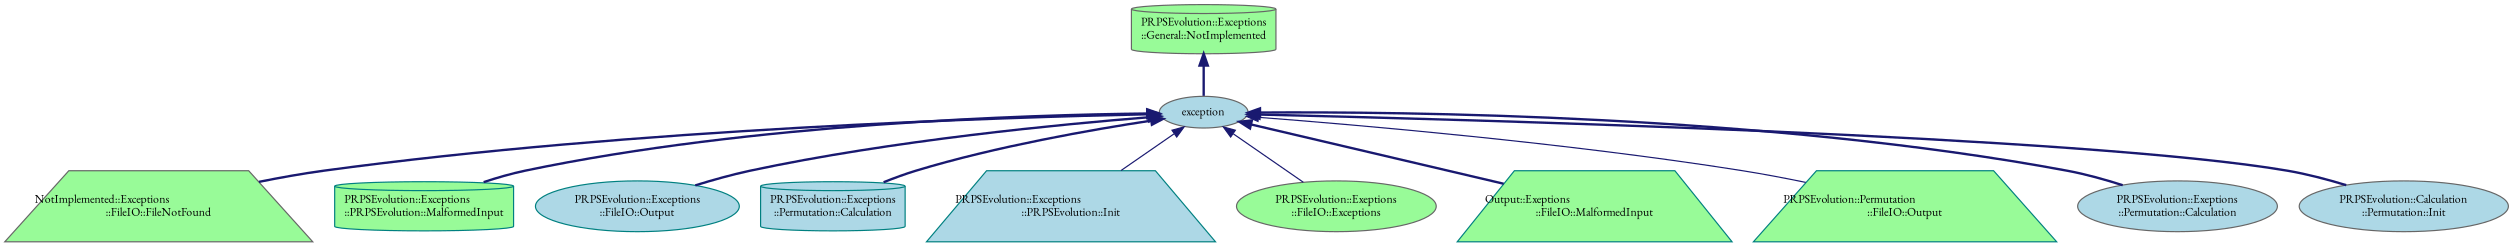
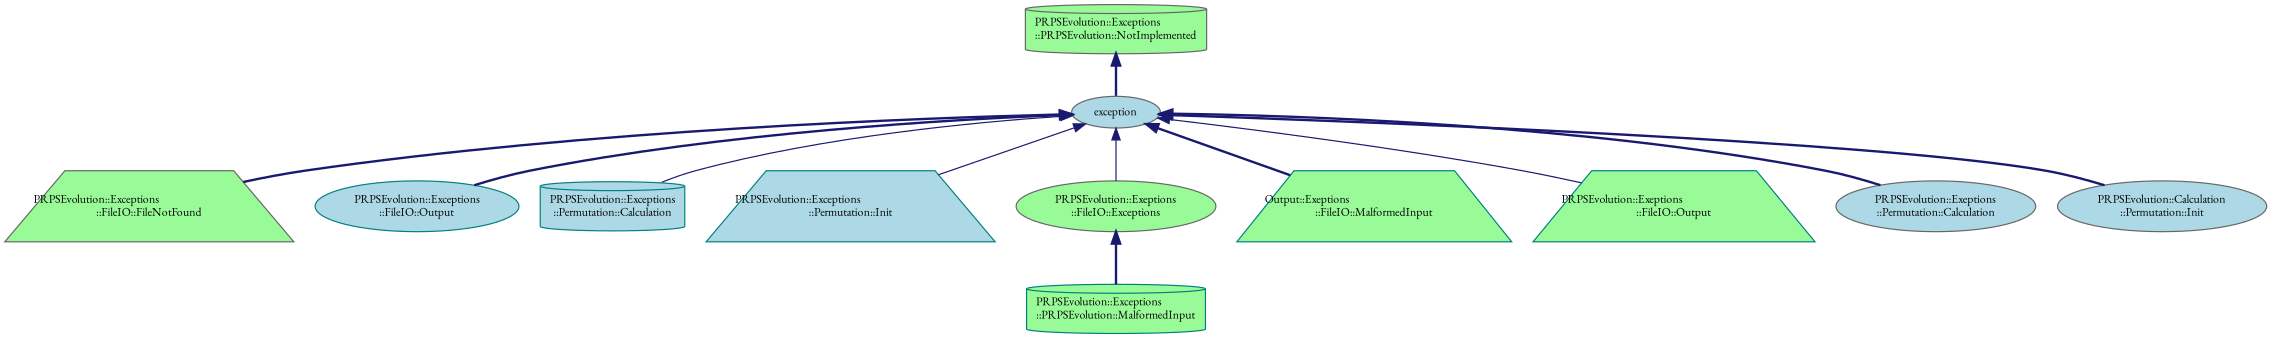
node "PRPSEvolution::Exceptions ::General::NotImplemented": label "PRPSEvolution::Exceptions ::General::NotImplemented" -> "PRPSEvolution::Exceptions ::PRPSEvolution::NotImplemented"
edge "PRPSEvolution::Exceptions ::PRPSEvolution::MalformedInput" -> "exception": now "PRPSEvolution::Exceptions ::PRPSEvolution::MalformedInput" -> "PRPSEvolution::Exeptions ::FileIO::Exceptions"
edge "PRPSEvolution::Exceptions ::Permutation::Calculation" -> "exception": style bold -> solid
node "NotImplemented::Exceptions ::FileIO::FileNotFound": label "NotImplemented::Exceptions ::FileIO::FileNotFound" -> "PRPSEvolution::Exceptions ::FileIO::FileNotFound"
node "PRPSEvolution::Exceptions ::PRPSEvolution::Init": label "PRPSEvolution::Exceptions ::PRPSEvolution::Init" -> "PRPSEvolution::Exceptions ::Permutation::Init"
node "PRPSEvolution::Permutation ::FileIO::Output": label "PRPSEvolution::Permutation ::FileIO::Output" -> "PRPSEvolution::Exeptions ::FileIO::Output"
